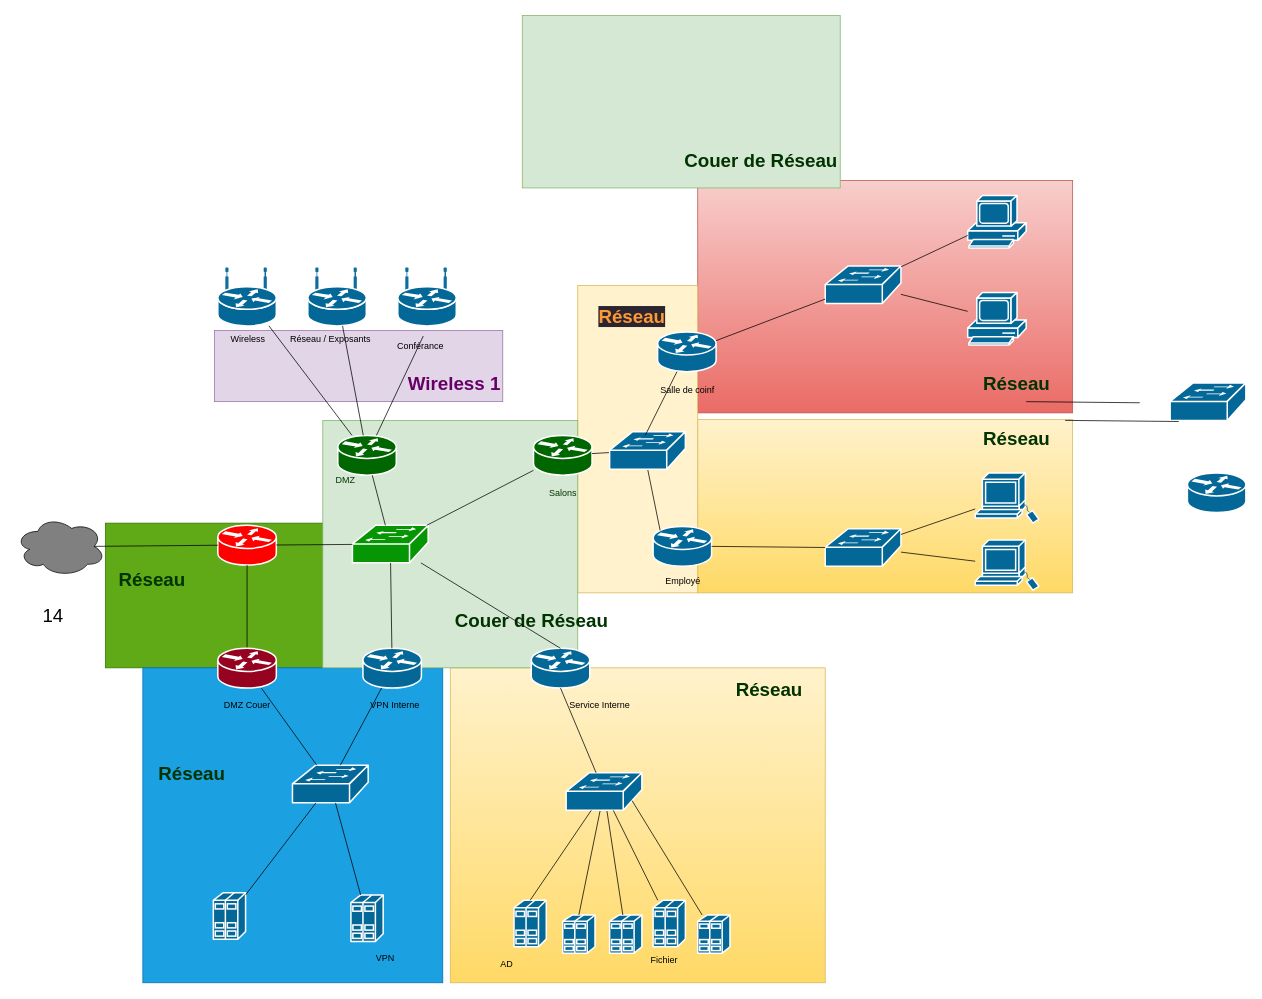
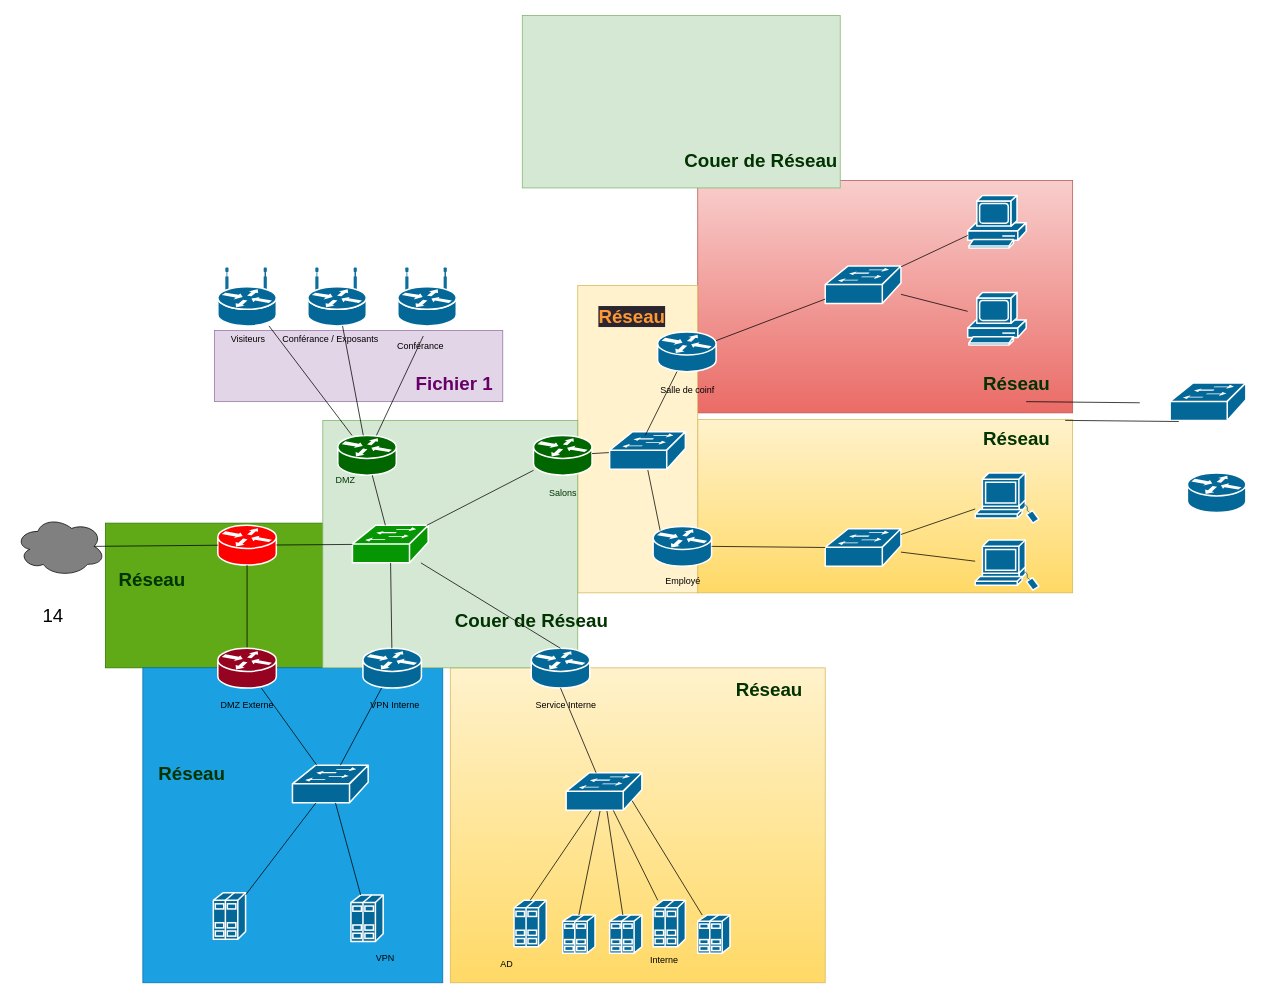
node "Wireless": label "Wireless" -> "Visiteurs"
node "Réseau / Exposants": label "Réseau / Exposants" -> "Conférance / Exposants"
node "Wireless 1": label "Wireless 1" -> "Fichier 1"
node "DMZ Couer": label "DMZ Couer" -> "DMZ Externe"
node "Service Interne": moved (600, 705) -> (566, 705)
node "Fichier": label "Fichier" -> "Interne"
